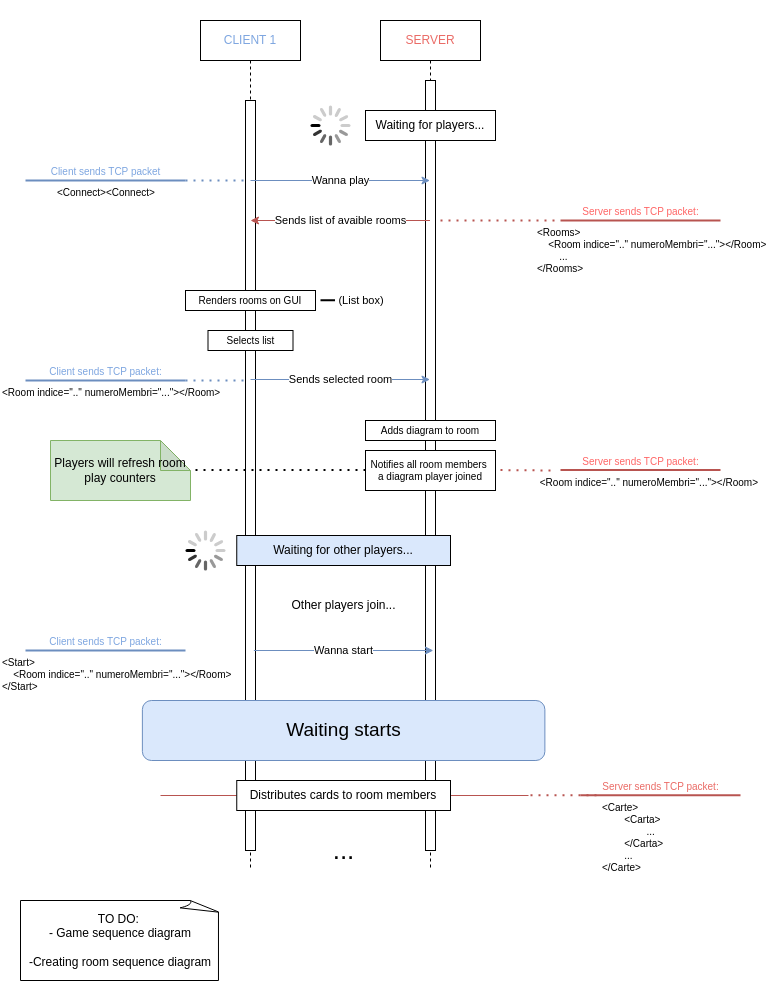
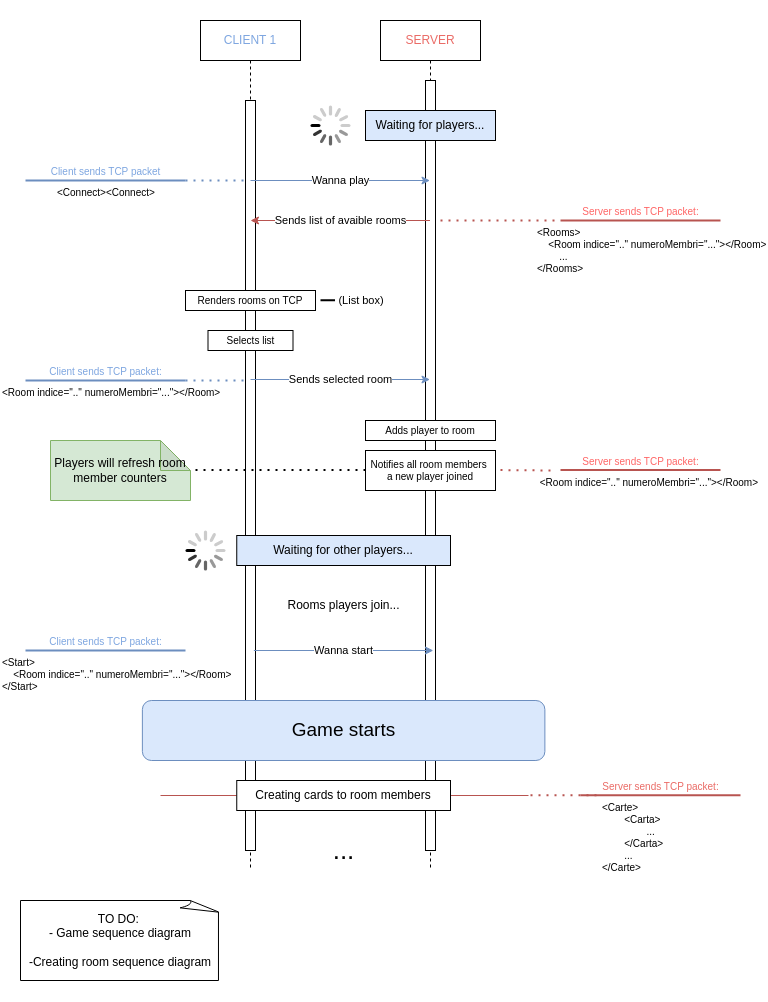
node "Waiting for players...": fillcolor #ffffff -> #dae8fc
node "Renders rooms on GUI": label "Renders rooms on GUI" -> "Renders rooms on TCP"
node "Adds diagram to room": label "Adds diagram to room" -> "Adds player to room"
node "Players will refresh room play counters": label "Players will refresh room play counters" -> "Players will refresh room member counters"
node "Notifies all room members a diagram player joined": label "Notifies all room members a diagram player joined" -> "Notifies all room members a new player joined"
node "Other players join...": label "Other players join..." -> "Rooms players join..."
node "Waiting starts": label "Waiting starts" -> "Game starts"
node "Distributes cards to room members": label "Distributes cards to room members" -> "Creating cards to room members"
